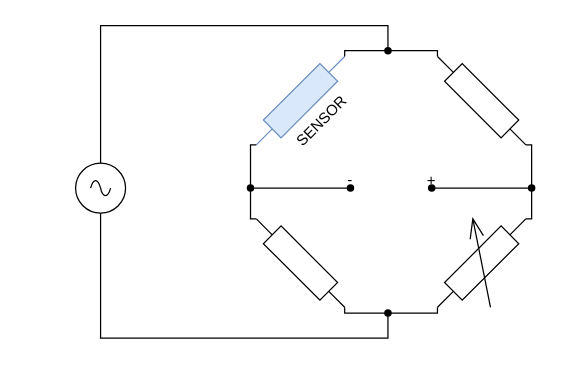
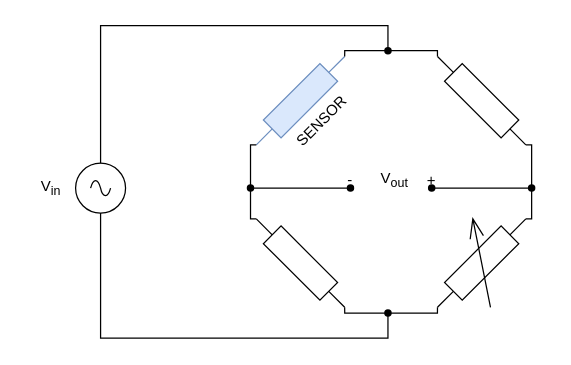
node "Vout": added
node "Vin": added
